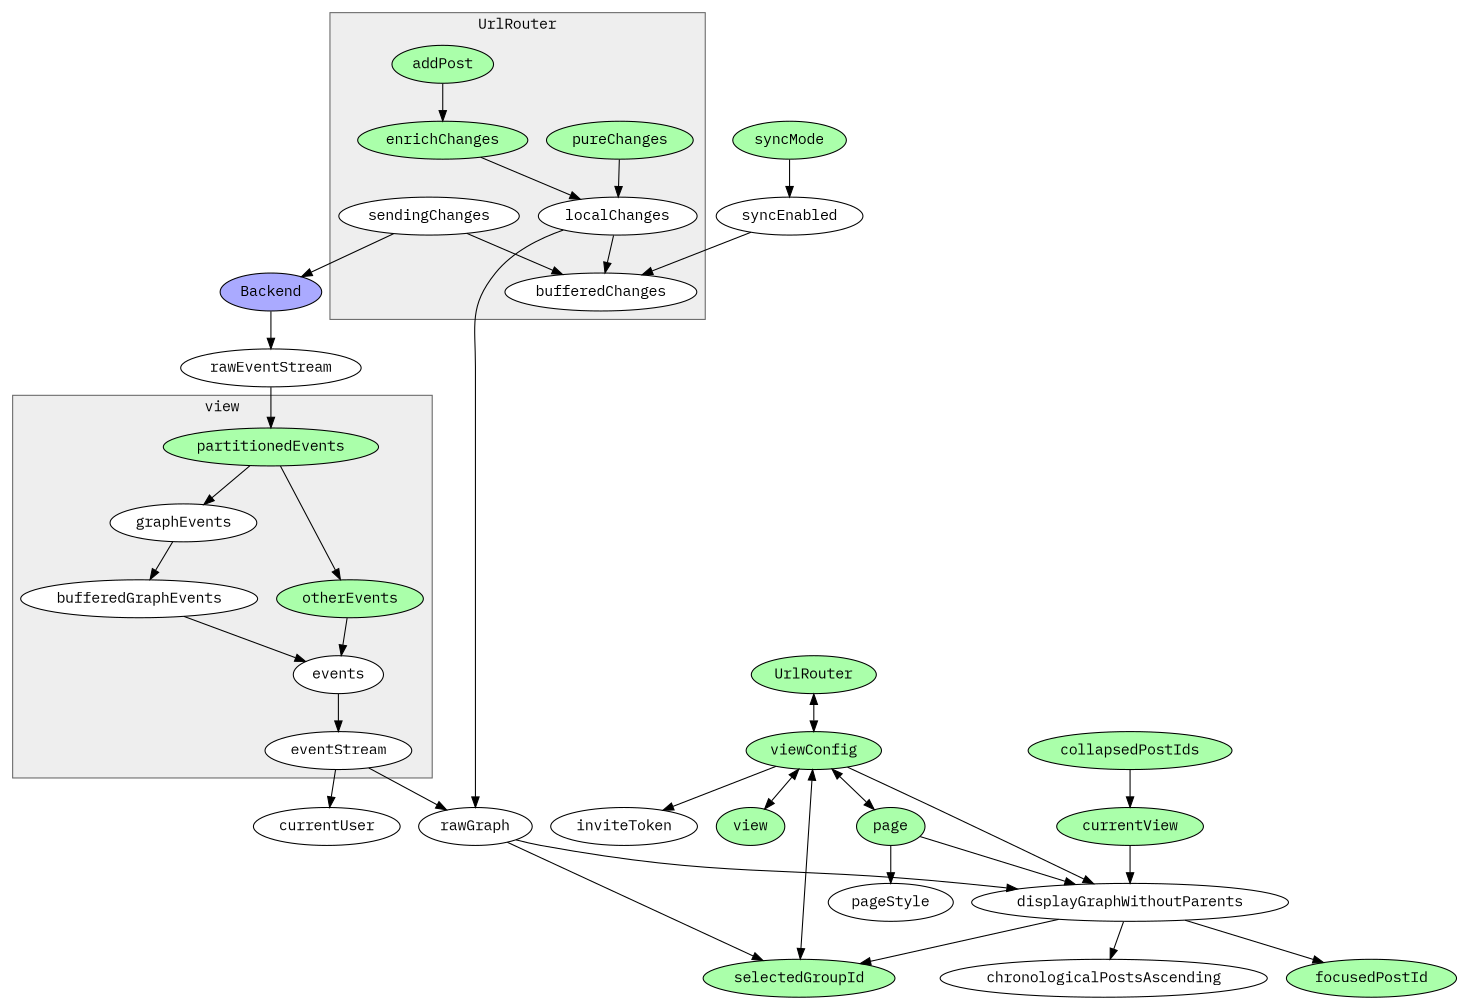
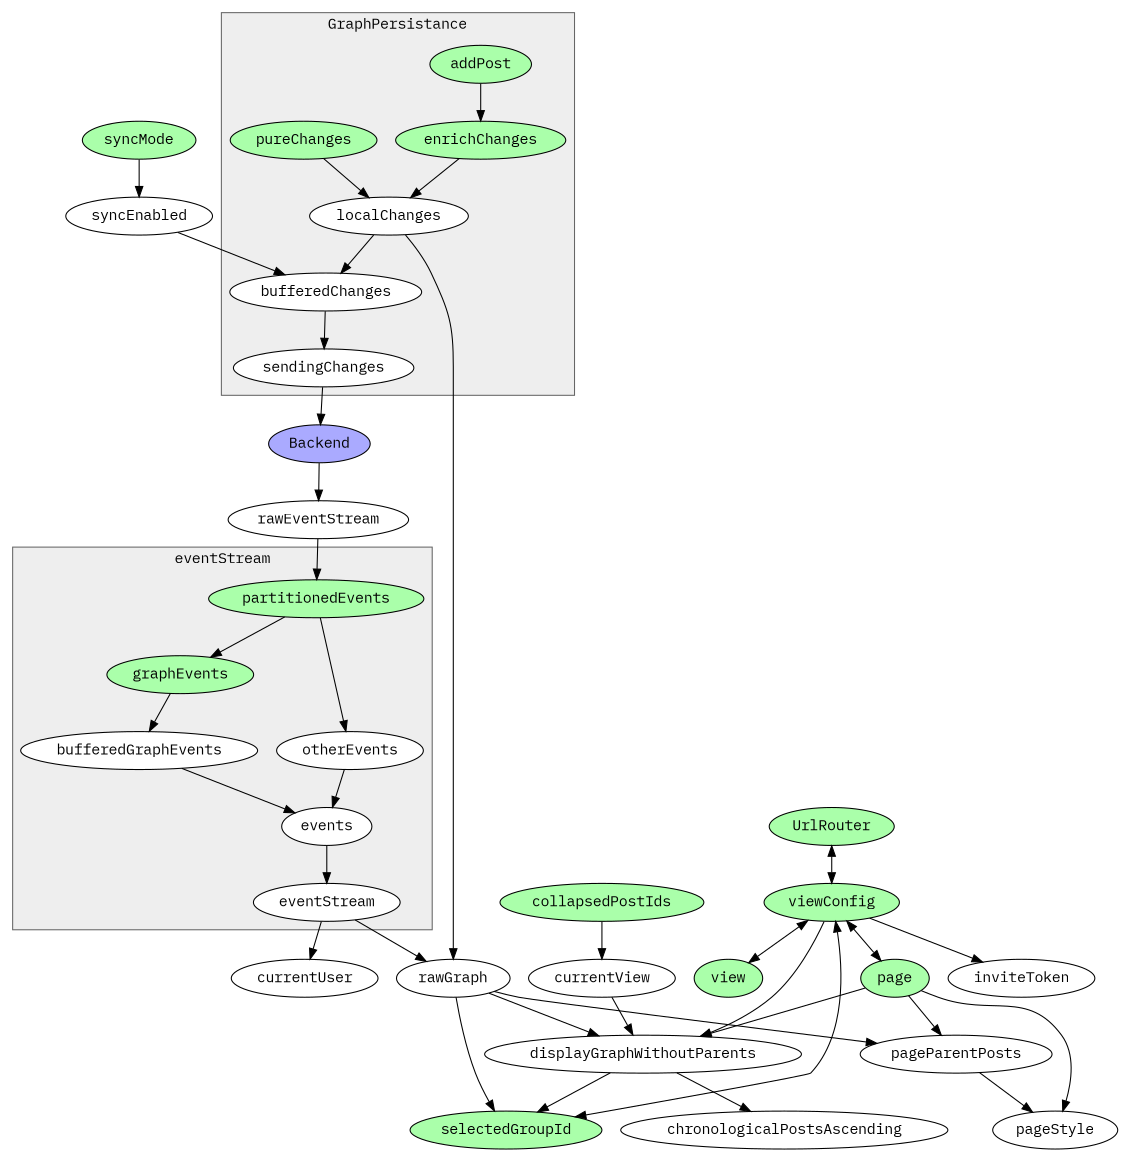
cluster "UrlRouter": label "UrlRouter" -> "GraphPersistance"
edge "sendingChanges" -> "bufferedChanges": reversed
cluster "view": label "view" -> "eventStream"
node "graphEvents": fillcolor white -> #aaffaa
node "otherEvents": fillcolor #aaffaa -> white
node "currentView": fillcolor #aaffaa -> white
node "focusedPostId": removed
node "pageParentPosts": added
